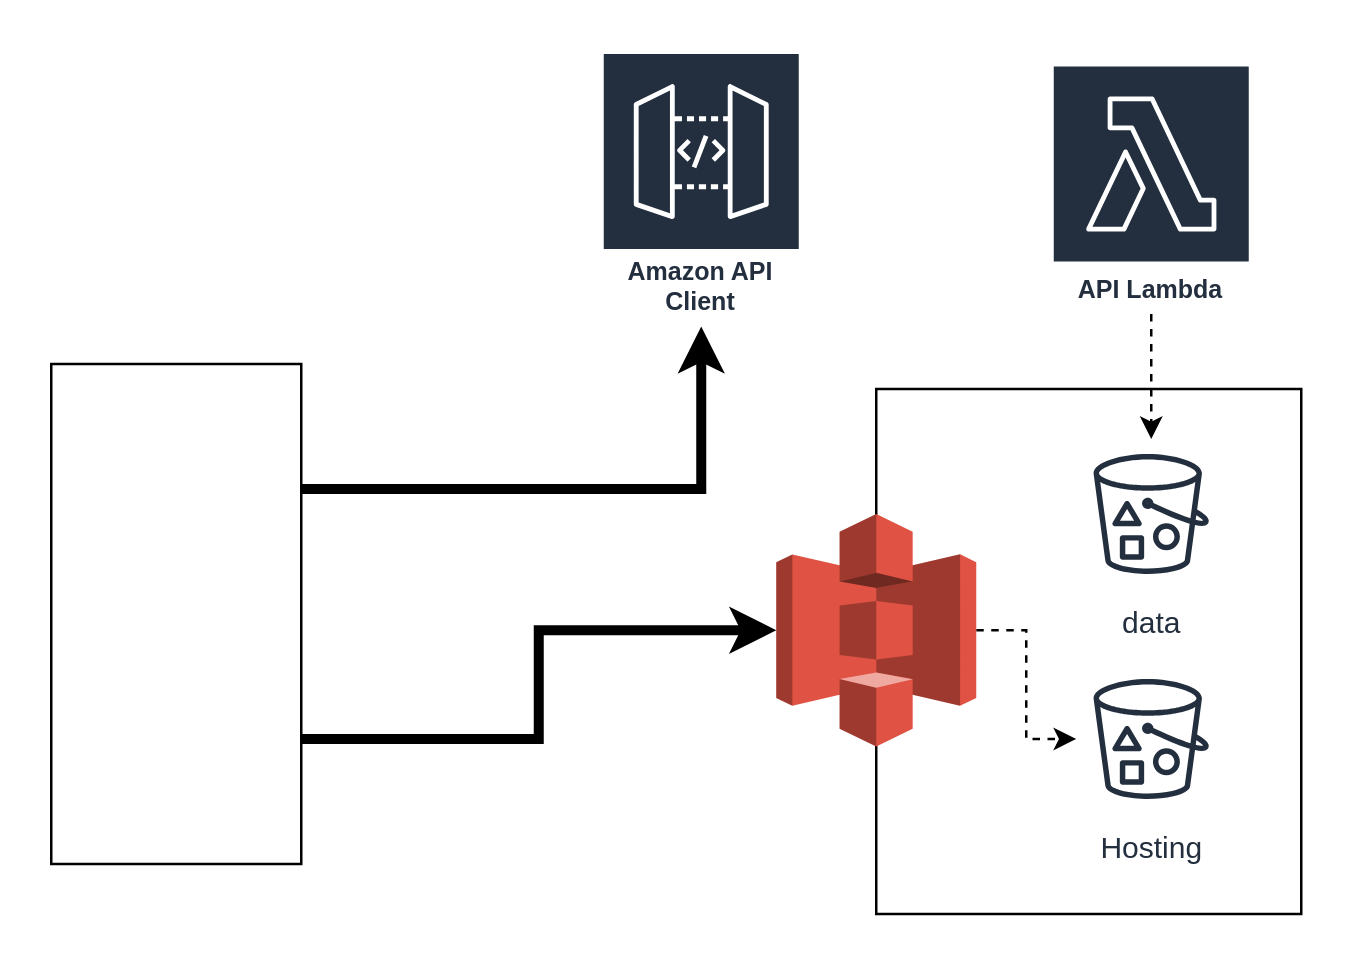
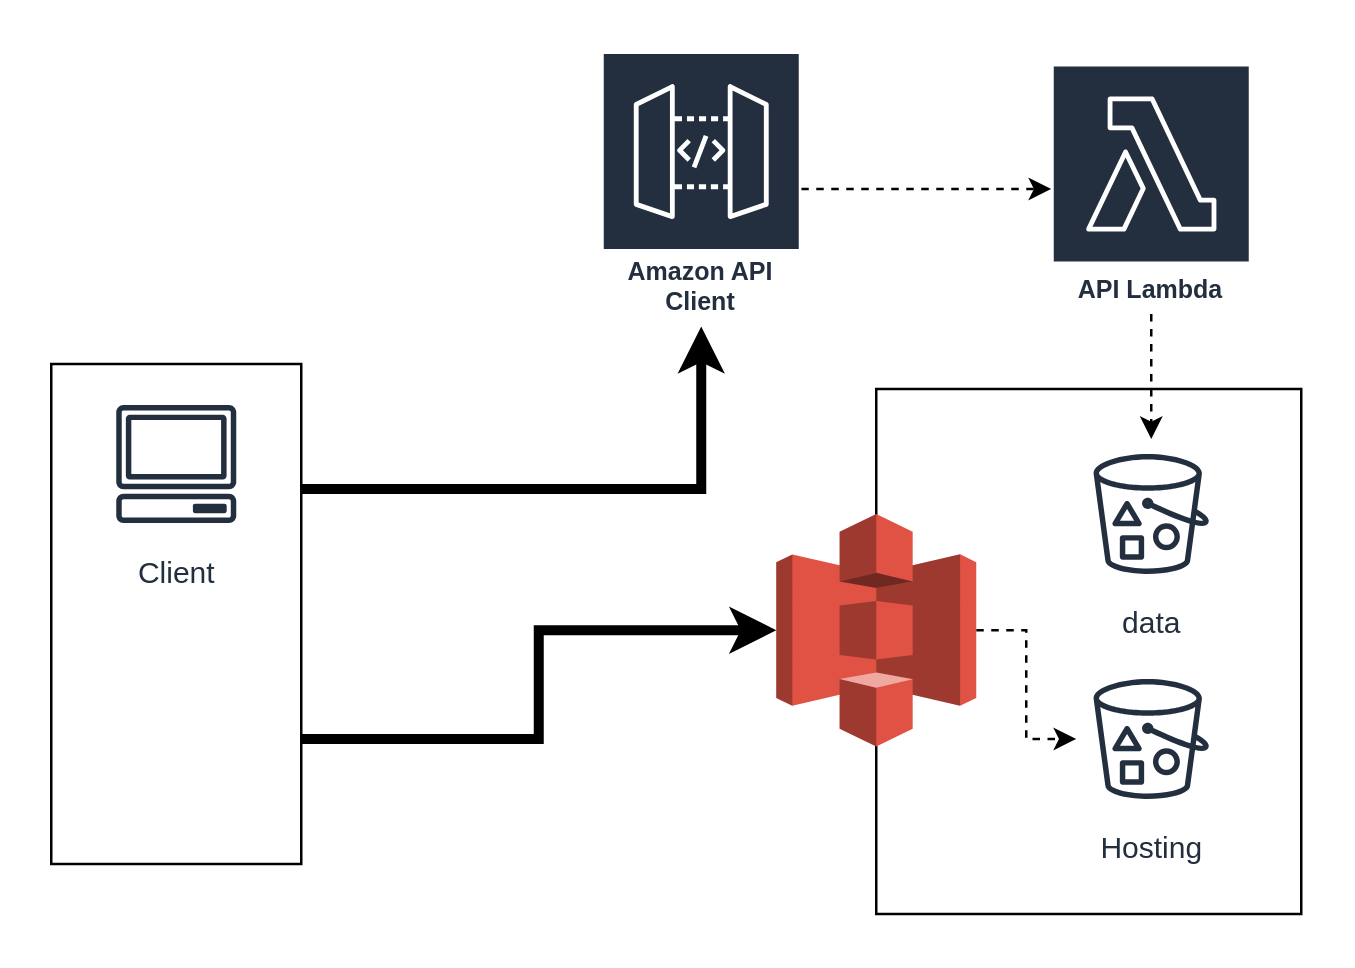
edge "Amazon API Client" -> "API Lambda": added
node "Client": added
